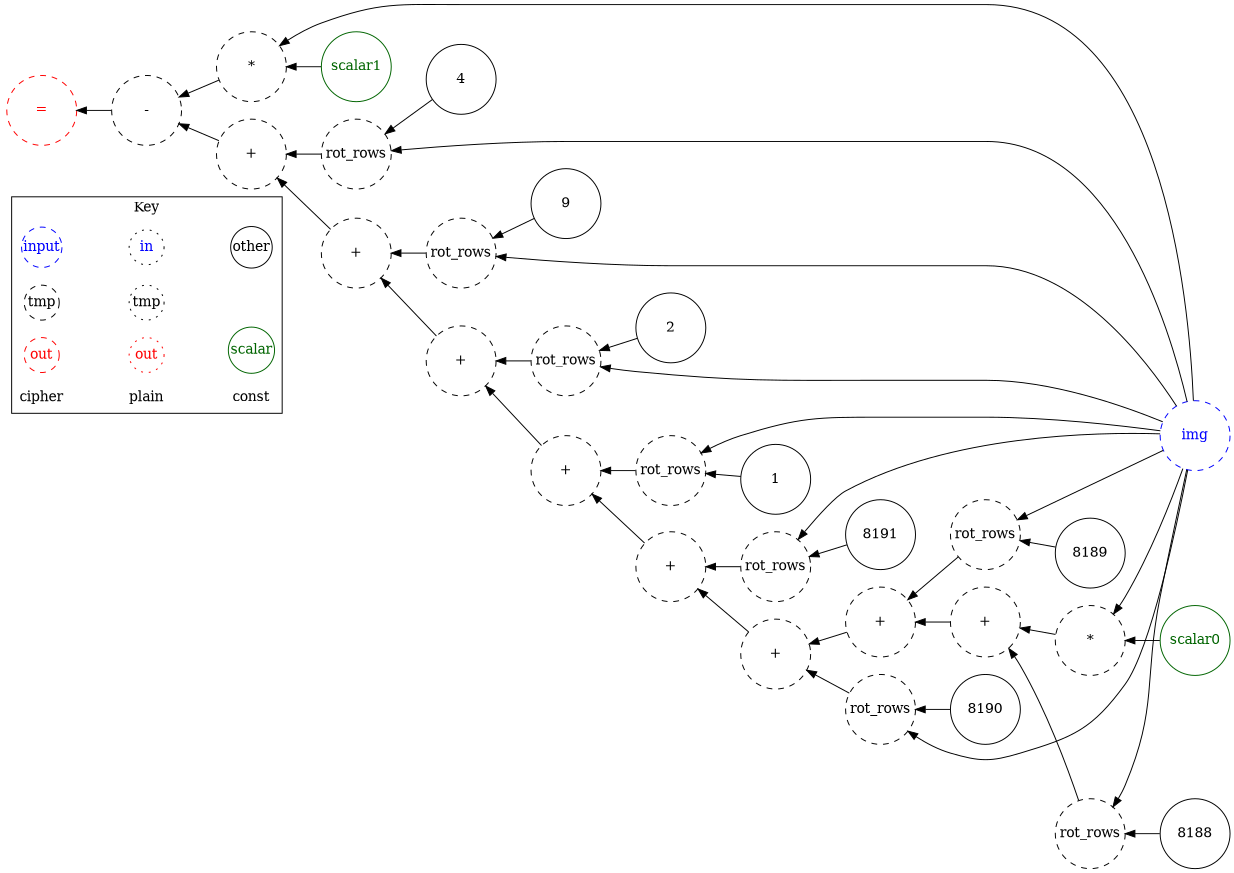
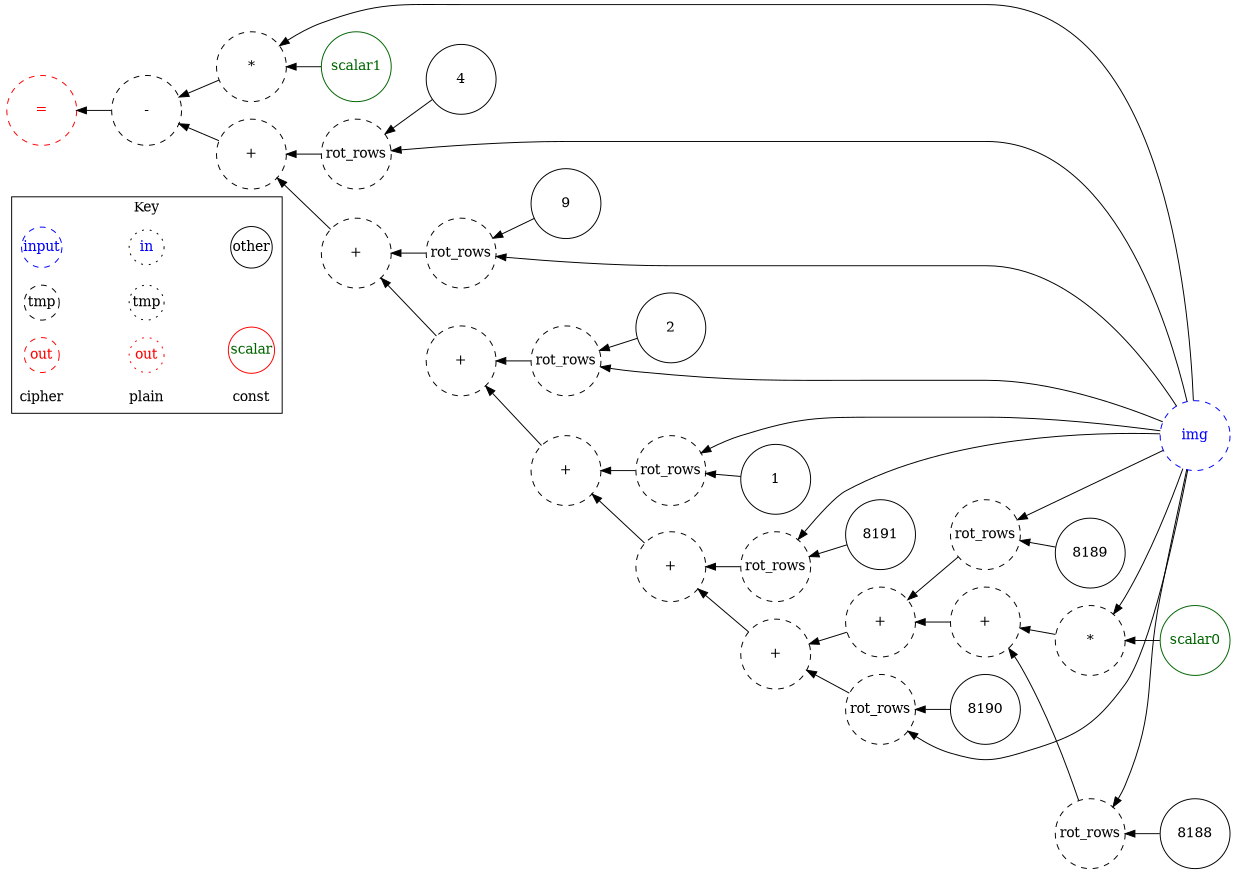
node "scalar": color darkgreen -> red
